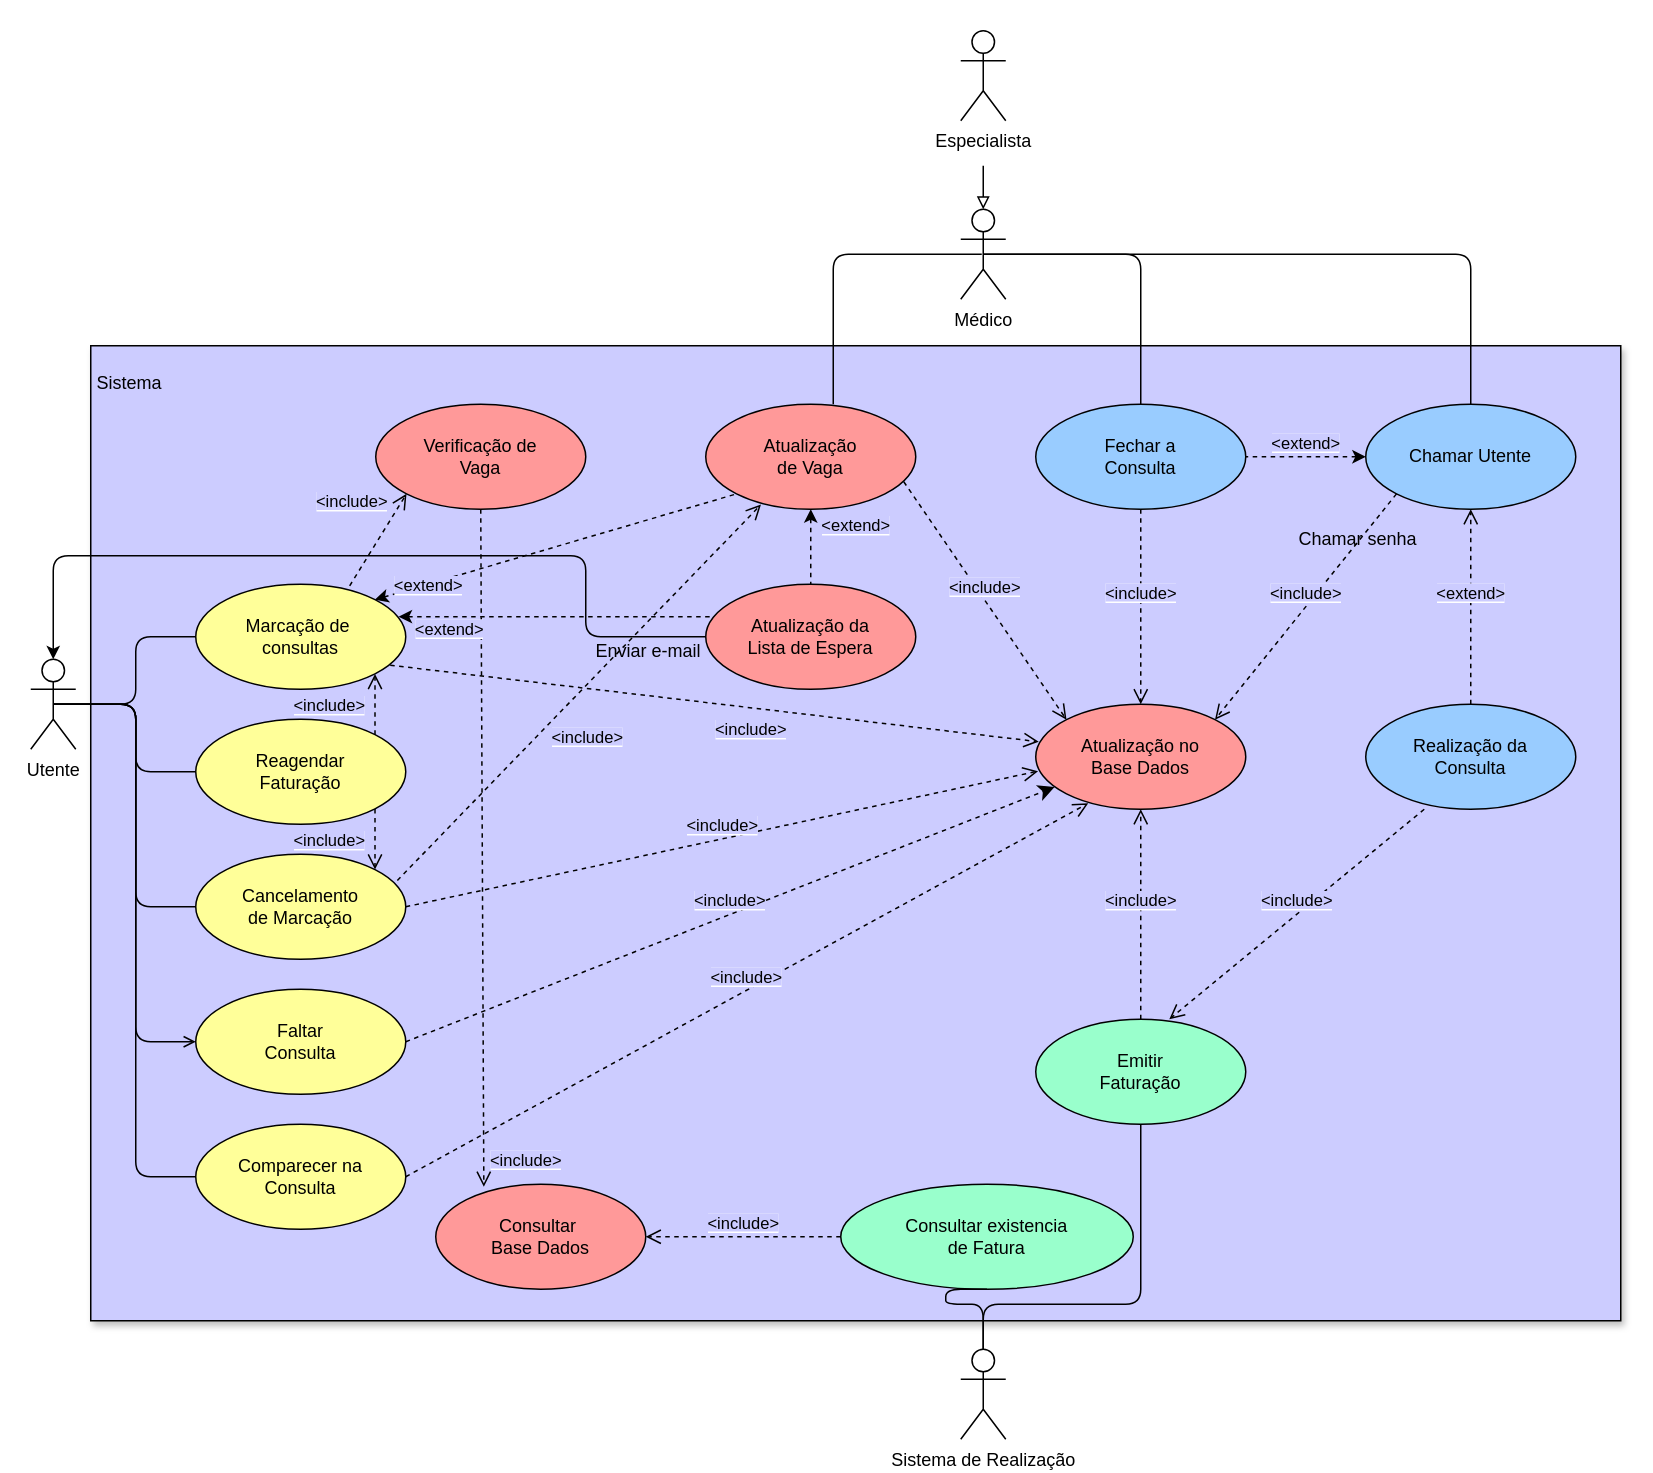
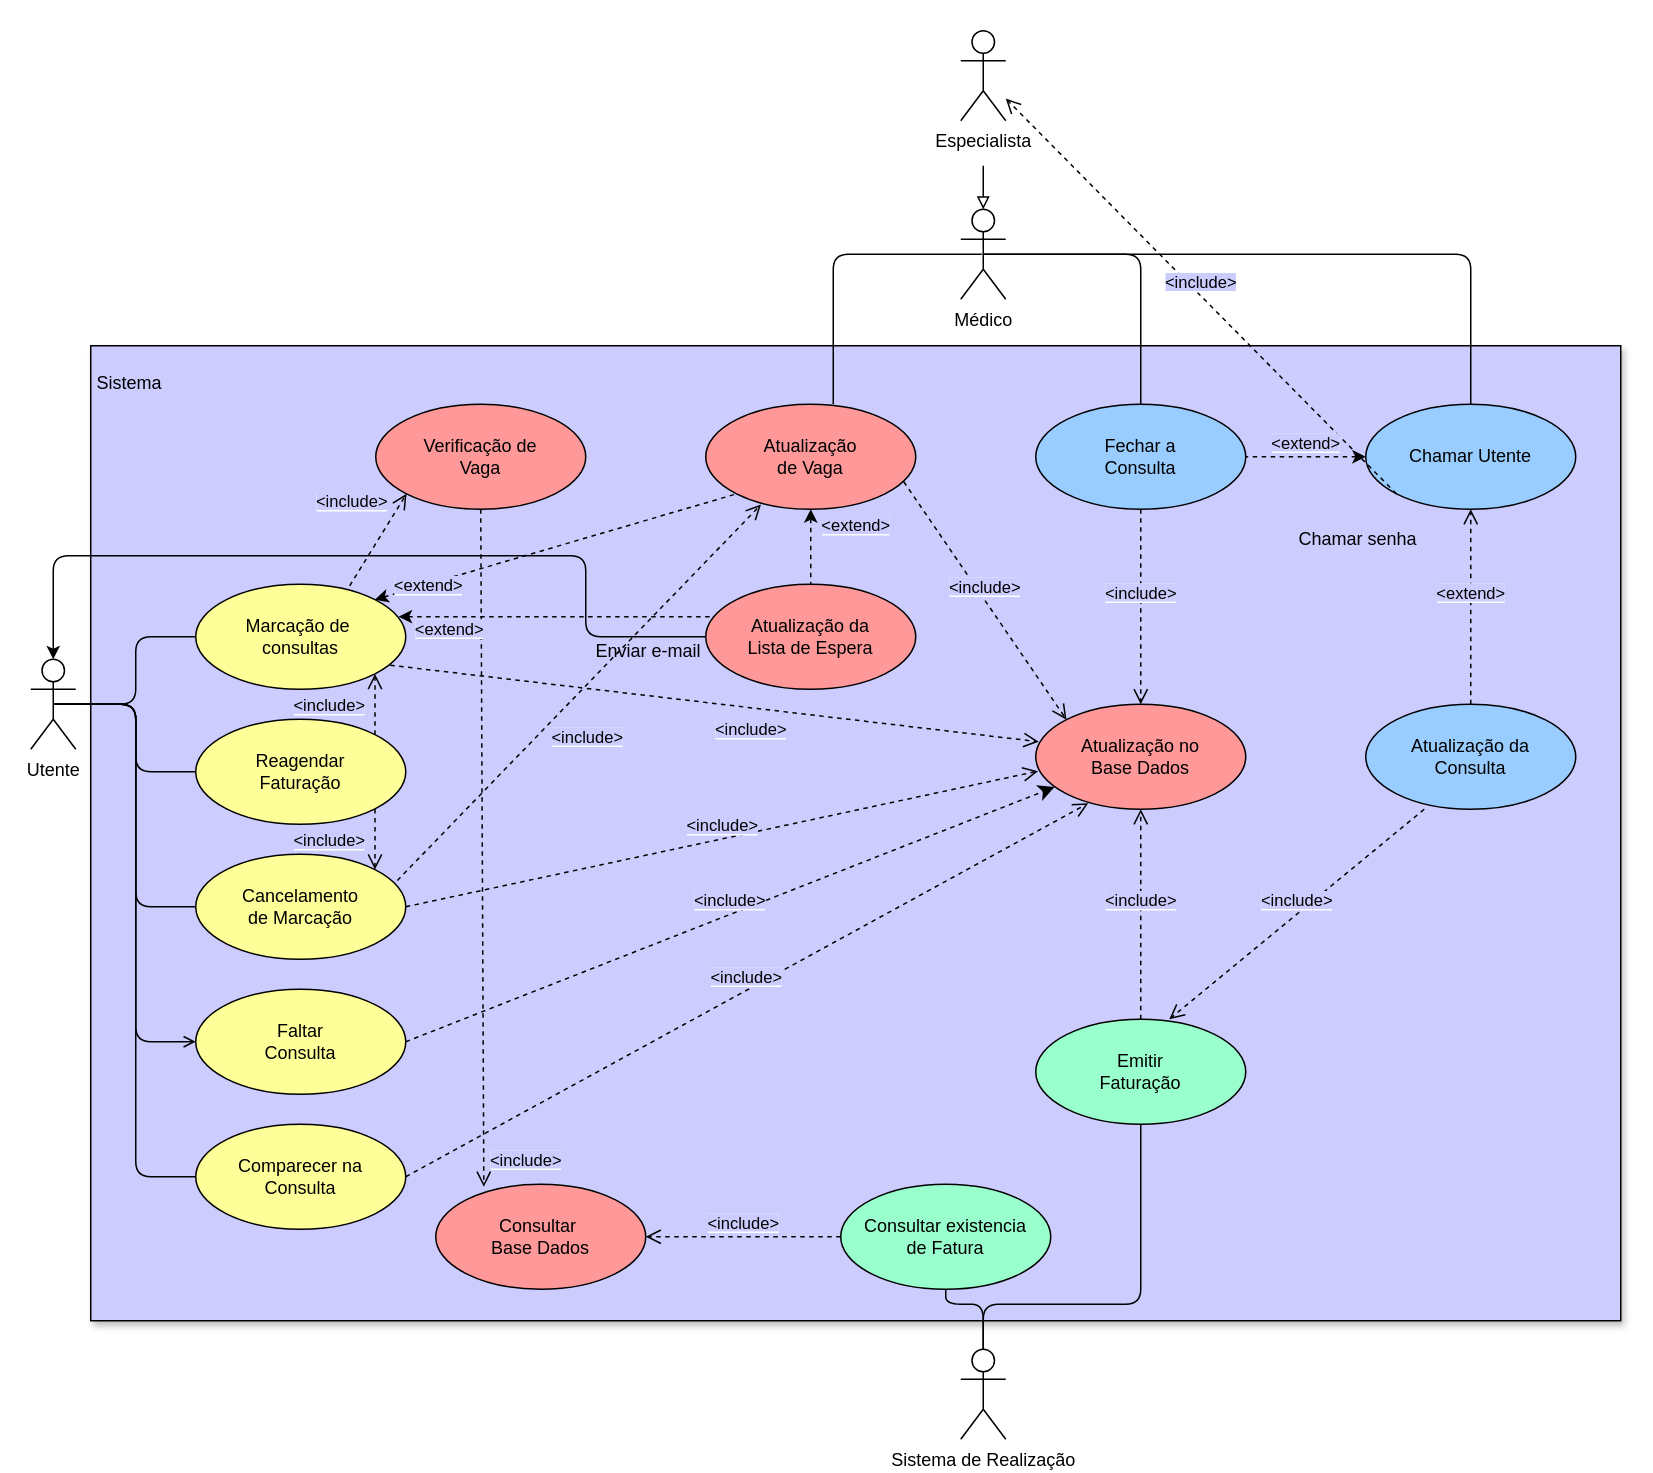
edge "Chamar Utente" -> "Atualização no Base Dados": now "Chamar Utente" -> "Especialista"
node "Realização da Consulta": label "Realização da Consulta" -> "Atualização da Consulta"
node "Consultar existencia de Fatura": size 293x105 -> 210x105
